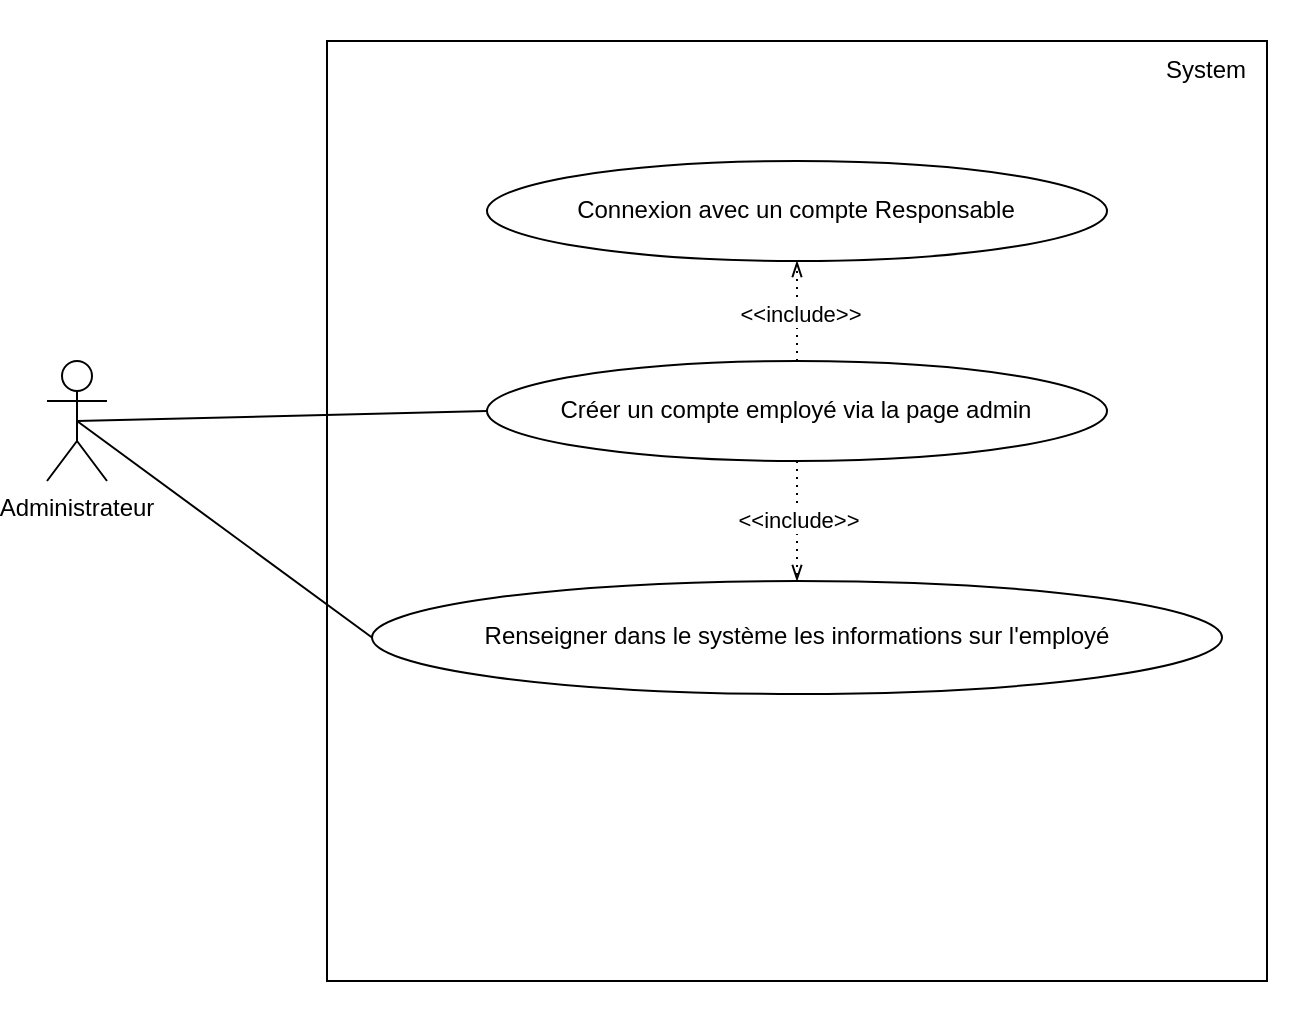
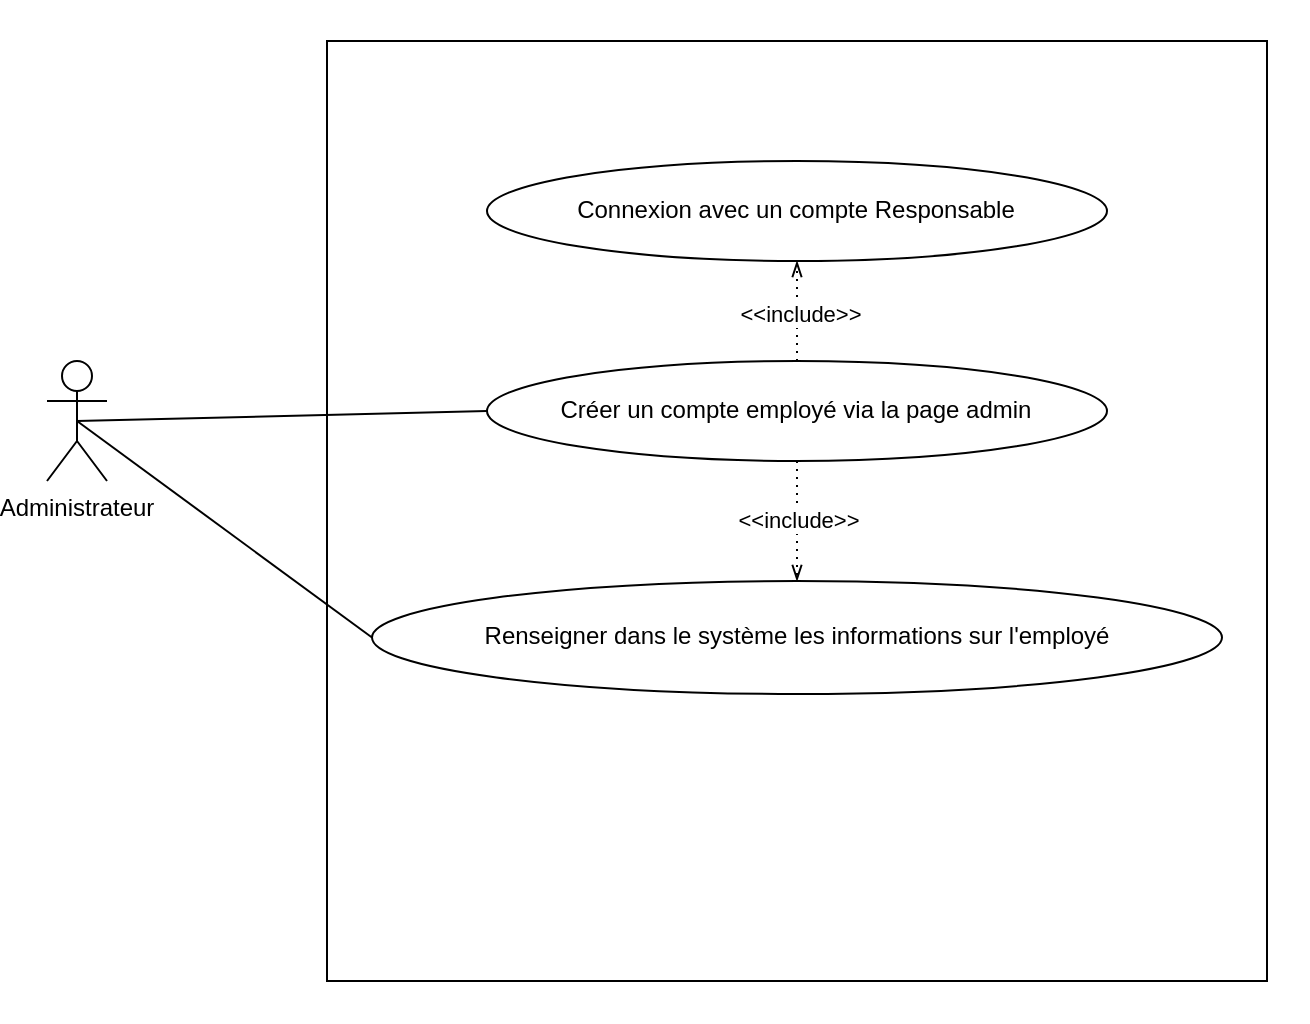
node "System": removed
